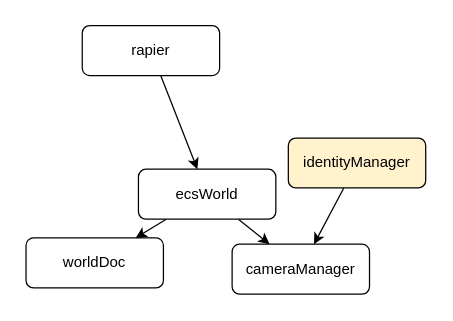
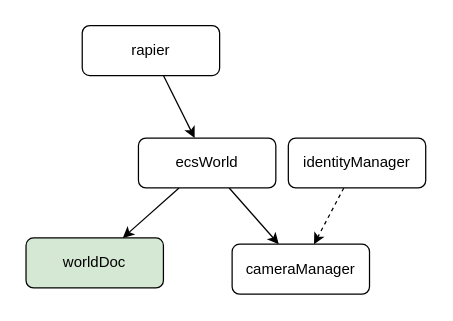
node "identityManager": fillcolor #fff2cc -> #ffffff
node "ecsWorld": moved (207, 194) -> (207, 163)
edge "identityManager" -> "cameraManager": style solid -> dashed
node "worldDoc": fillcolor #ffffff -> #d5e8d4
